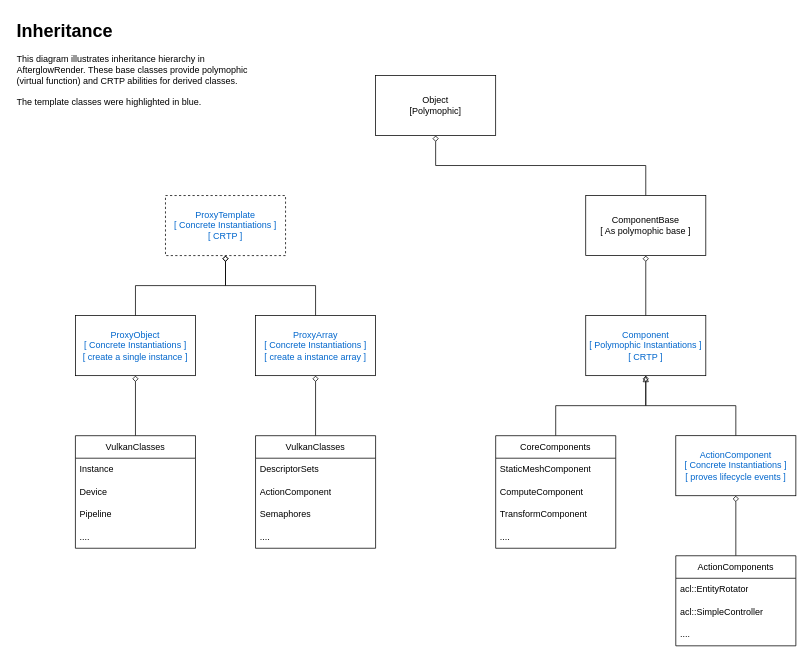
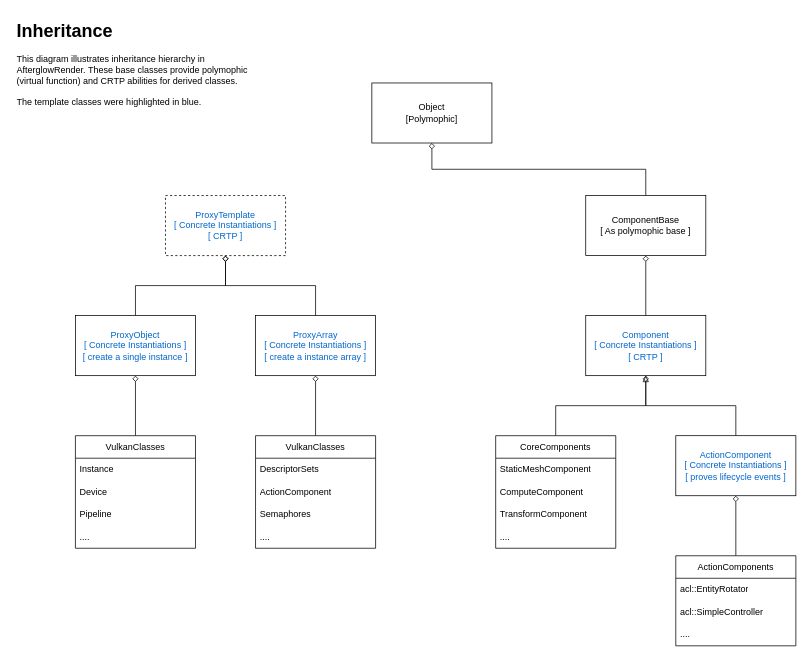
node "Object [Polymophic]": moved (435, 105) -> (432, 113)
node "Component [ Polymophic Instantiations ] [ CRTP ]": label "Component [ Polymophic Instantiations ] [ CRTP ]" -> "Component [ Concrete Instantiations ] [ CRTP ]"
